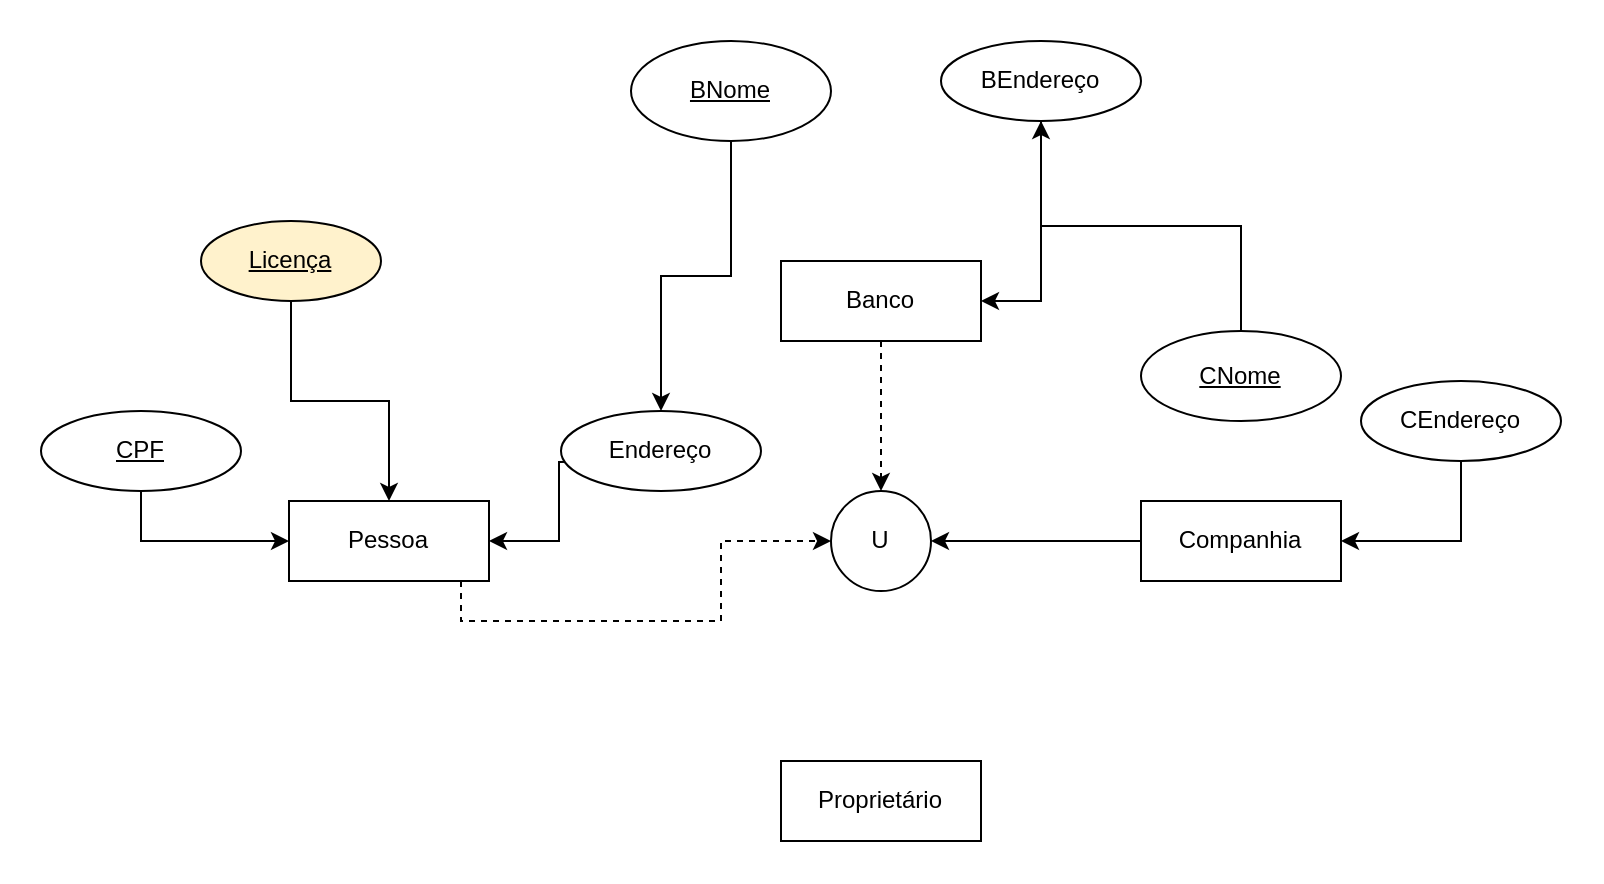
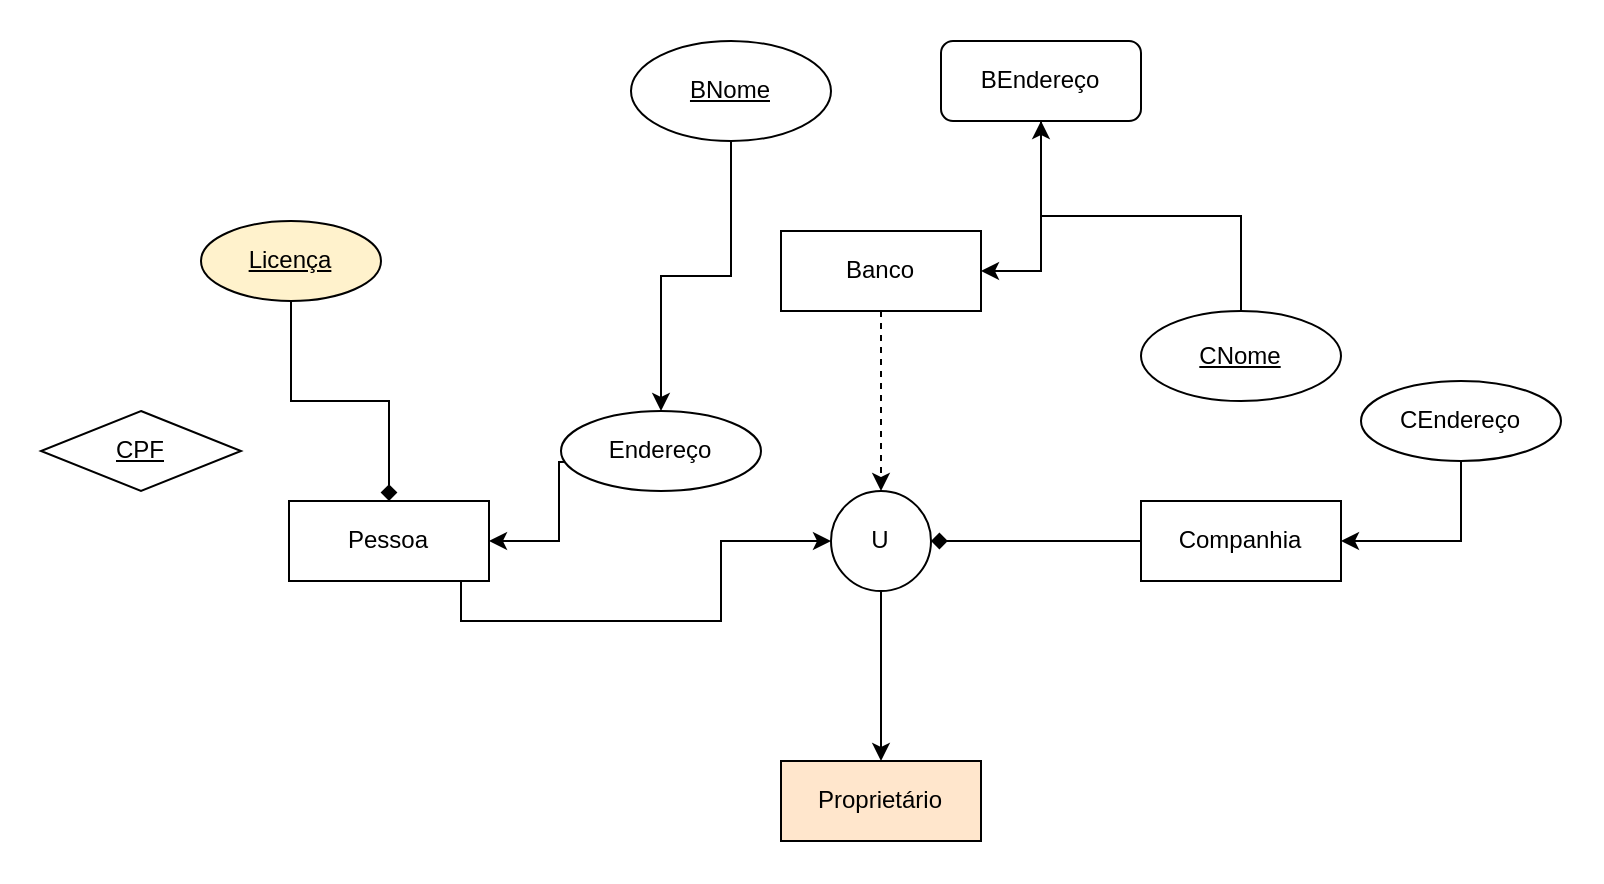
node "BEndereço": shape ellipse -> rounded rectangle
node "Banco": moved (881, 301) -> (881, 271)
node "CNome": moved (1241, 376) -> (1241, 356)
node "CPF": shape ellipse -> diamond
edge "Licença" -> "Pessoa": arrowhead classic -> diamond
edge "CPF" -> "Pessoa": removed
edge "Companhia" -> "U": arrowhead classic -> diamond
edge "Pessoa" -> "U": style dashed -> solid
edge "U" -> "Proprietário": added
node "Proprietário": fillcolor #ffffff -> #ffe6cc
